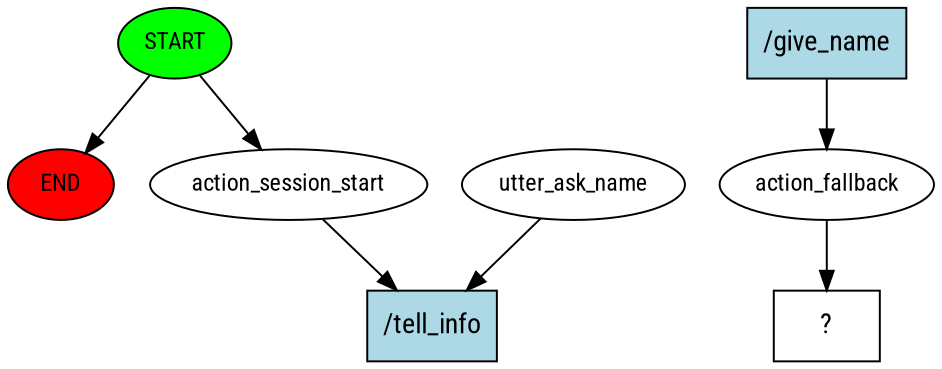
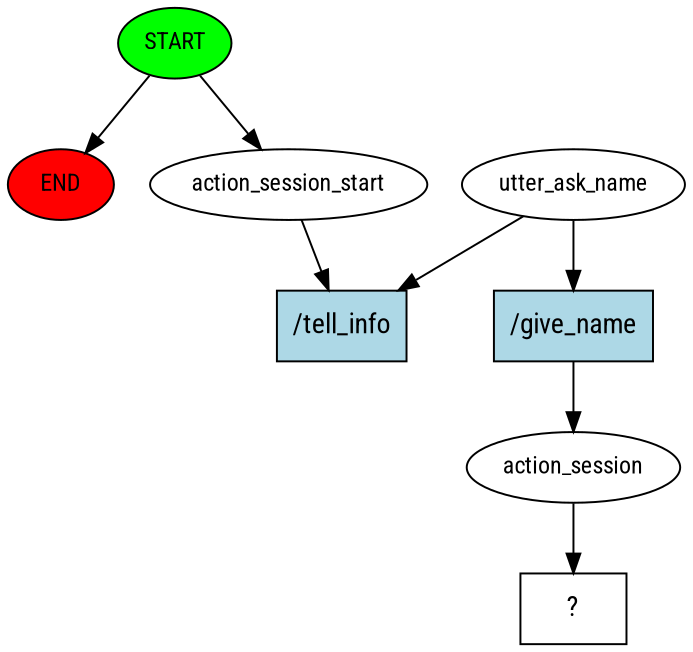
node "action_fallback": label "action_fallback" -> "action_session"
edge "utter_ask_name" -> "/give_name": added
